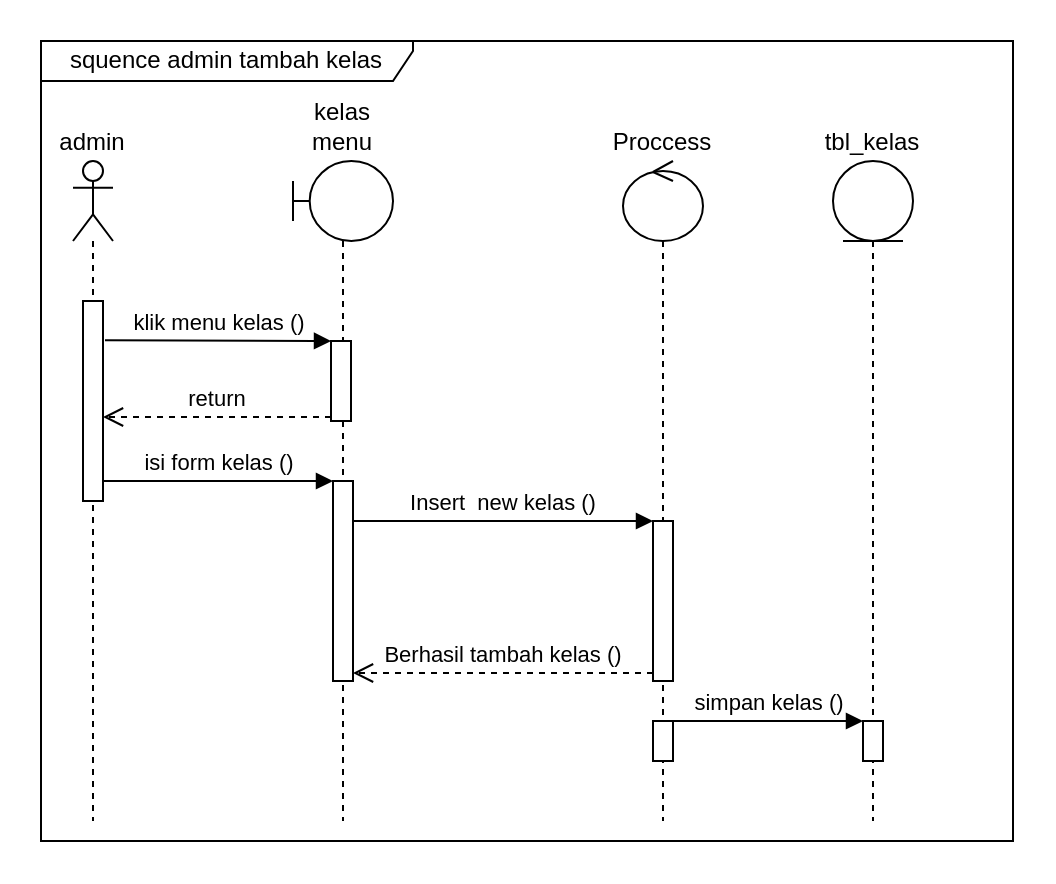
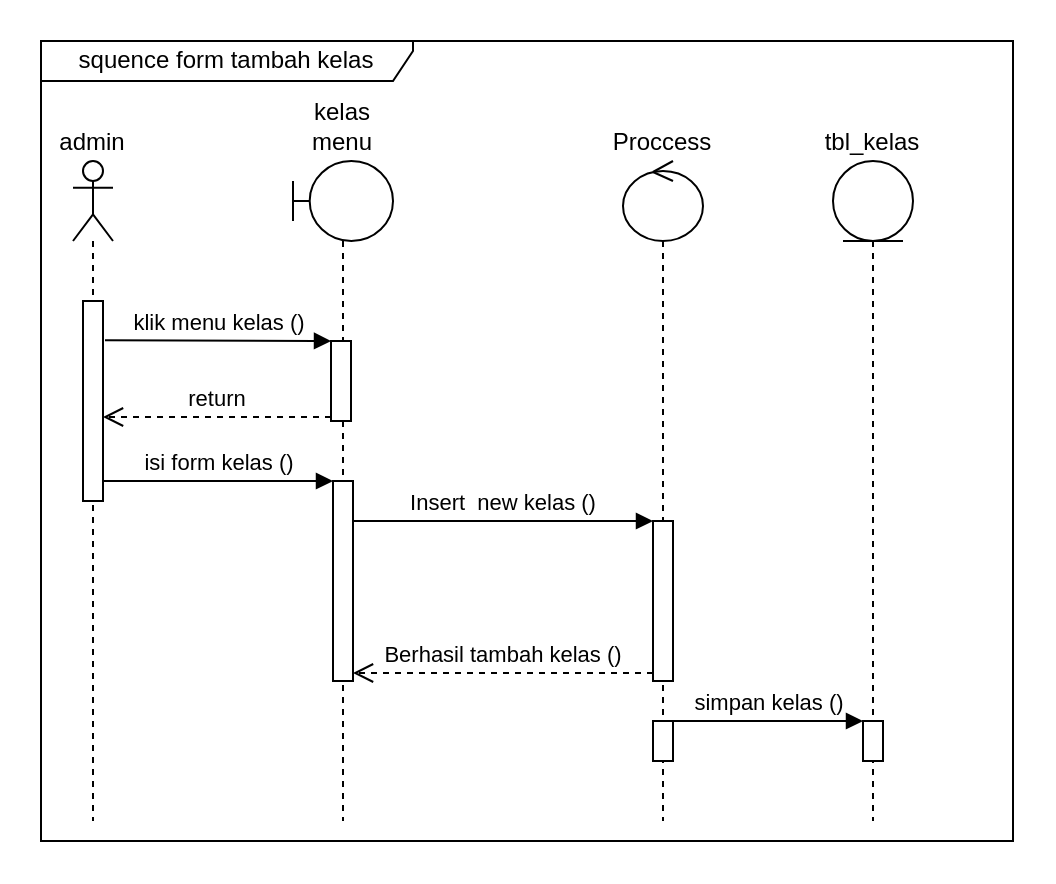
node "squence admin tambah kelas": label "squence admin tambah kelas" -> "squence form tambah kelas"
